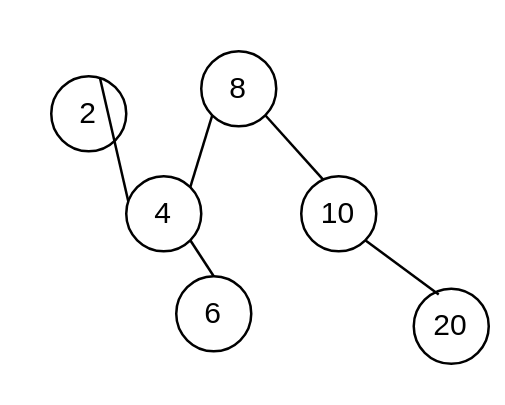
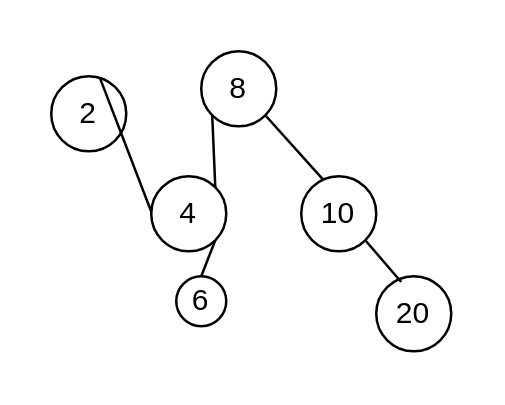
node "4": moved (164, 214) -> (189, 214)
node "6": size 75x75 -> 50x50
node "20": moved (451, 326) -> (414, 314)
